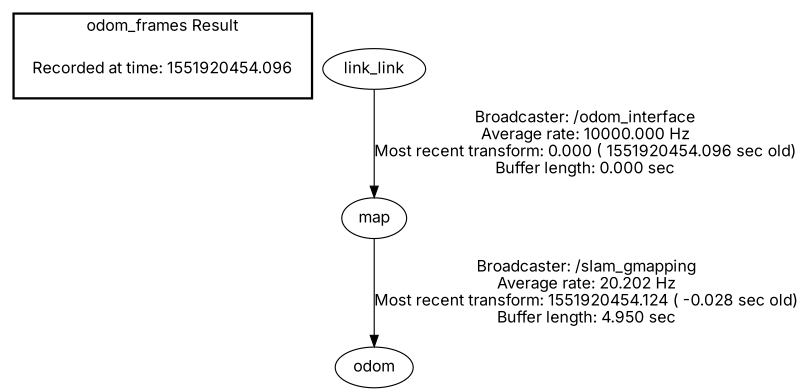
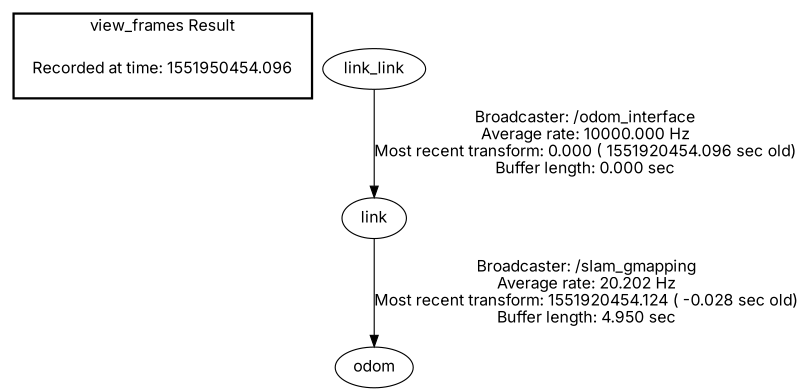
cluster "odom_frames Result": label "odom_frames Result" -> "view_frames Result"
node "Recorded at time: 1551920454.096": label "Recorded at time: 1551920454.096" -> "Recorded at time: 1551950454.096"
node "map": label "map" -> "link"
